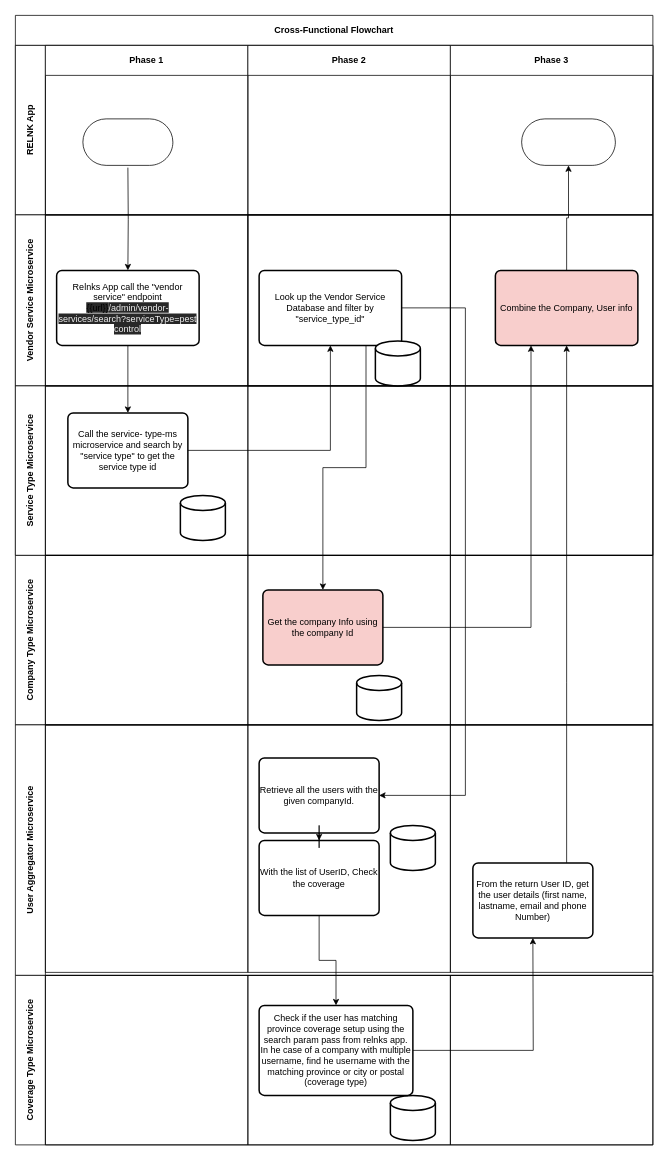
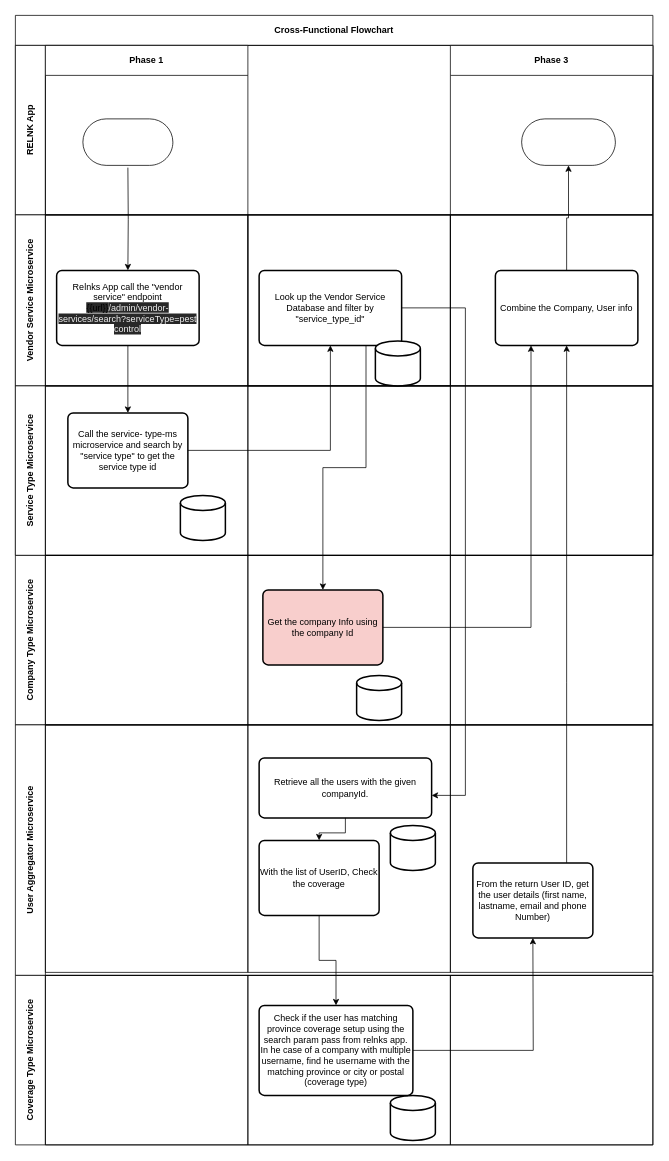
node "Phase 2": removed
node "Combine the Company, User info": fillcolor #f8cecc -> #ffffff
node "Retrieve all the users with the given companyId.": size 120x75 -> 173x60
